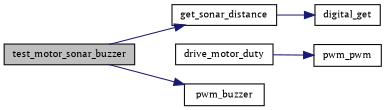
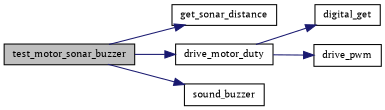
edge "get_sonar_distance" -> "digital_get": now "drive_motor_duty" -> "digital_get"
edge "test_motor_sonar_buzzer" -> "drive_motor_duty": added
node "pwm_pwm": label "pwm_pwm" -> "drive_pwm"
node "pwm_buzzer": label "pwm_buzzer" -> "sound_buzzer"
